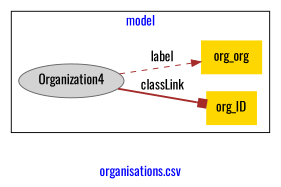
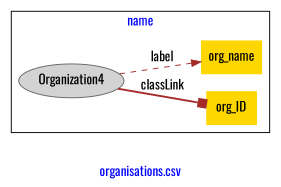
cluster "model": label "model" -> "name"
node "org_org": label "org_org" -> "org_name"
